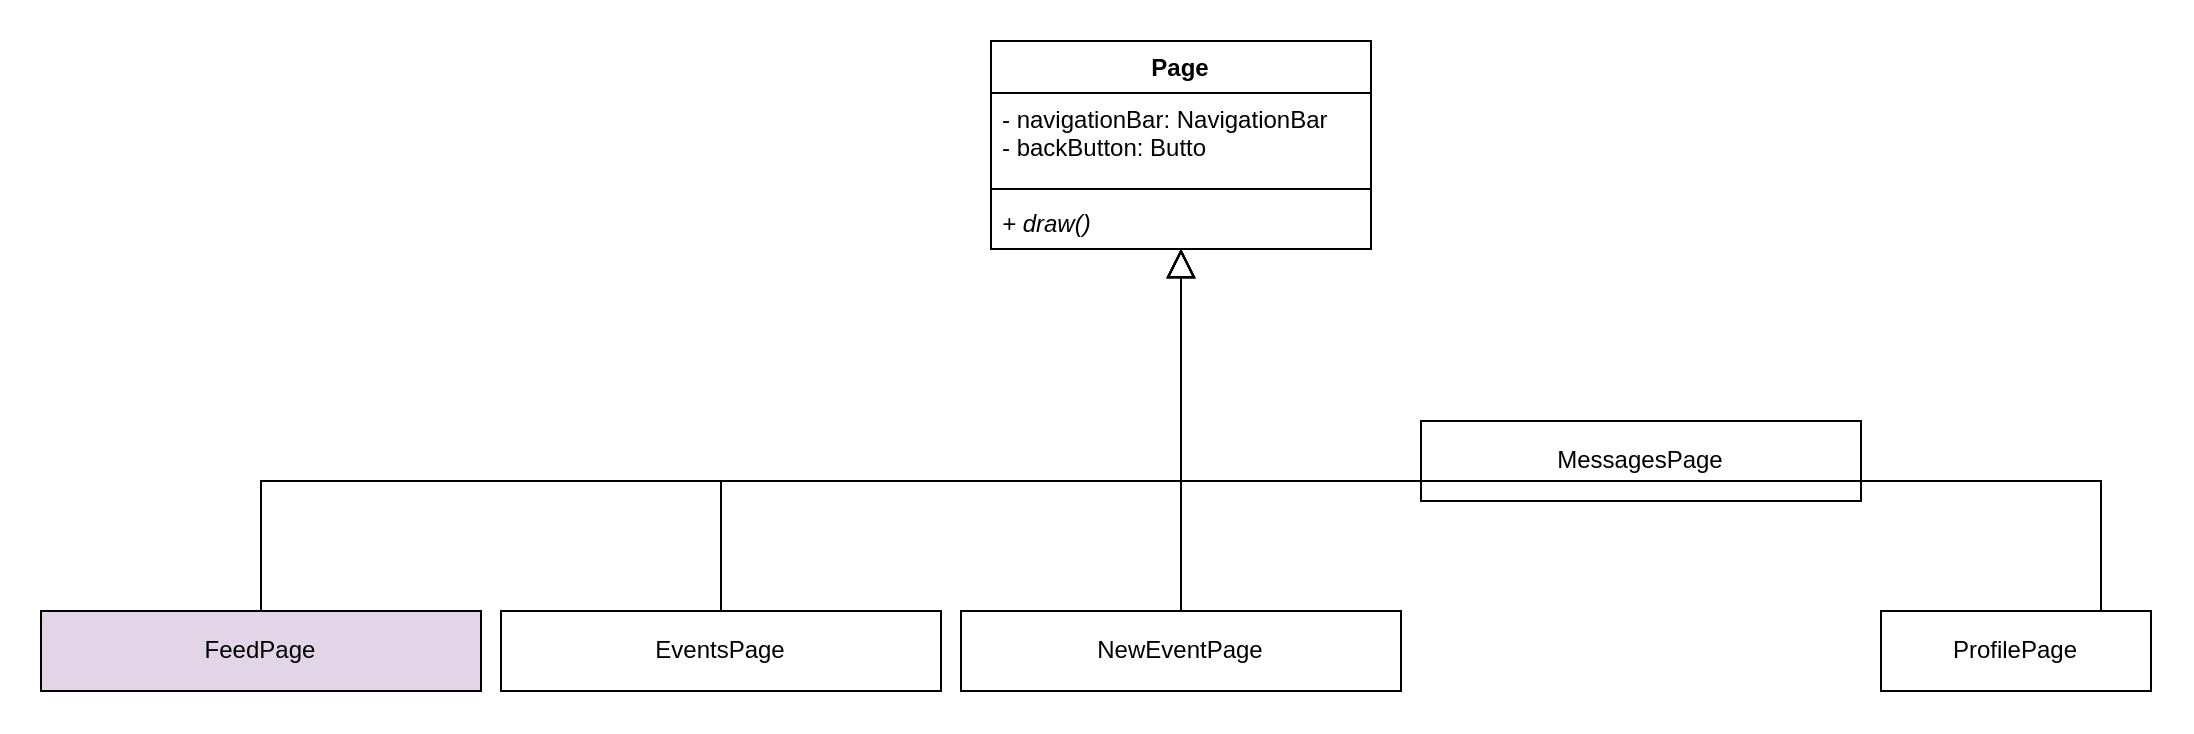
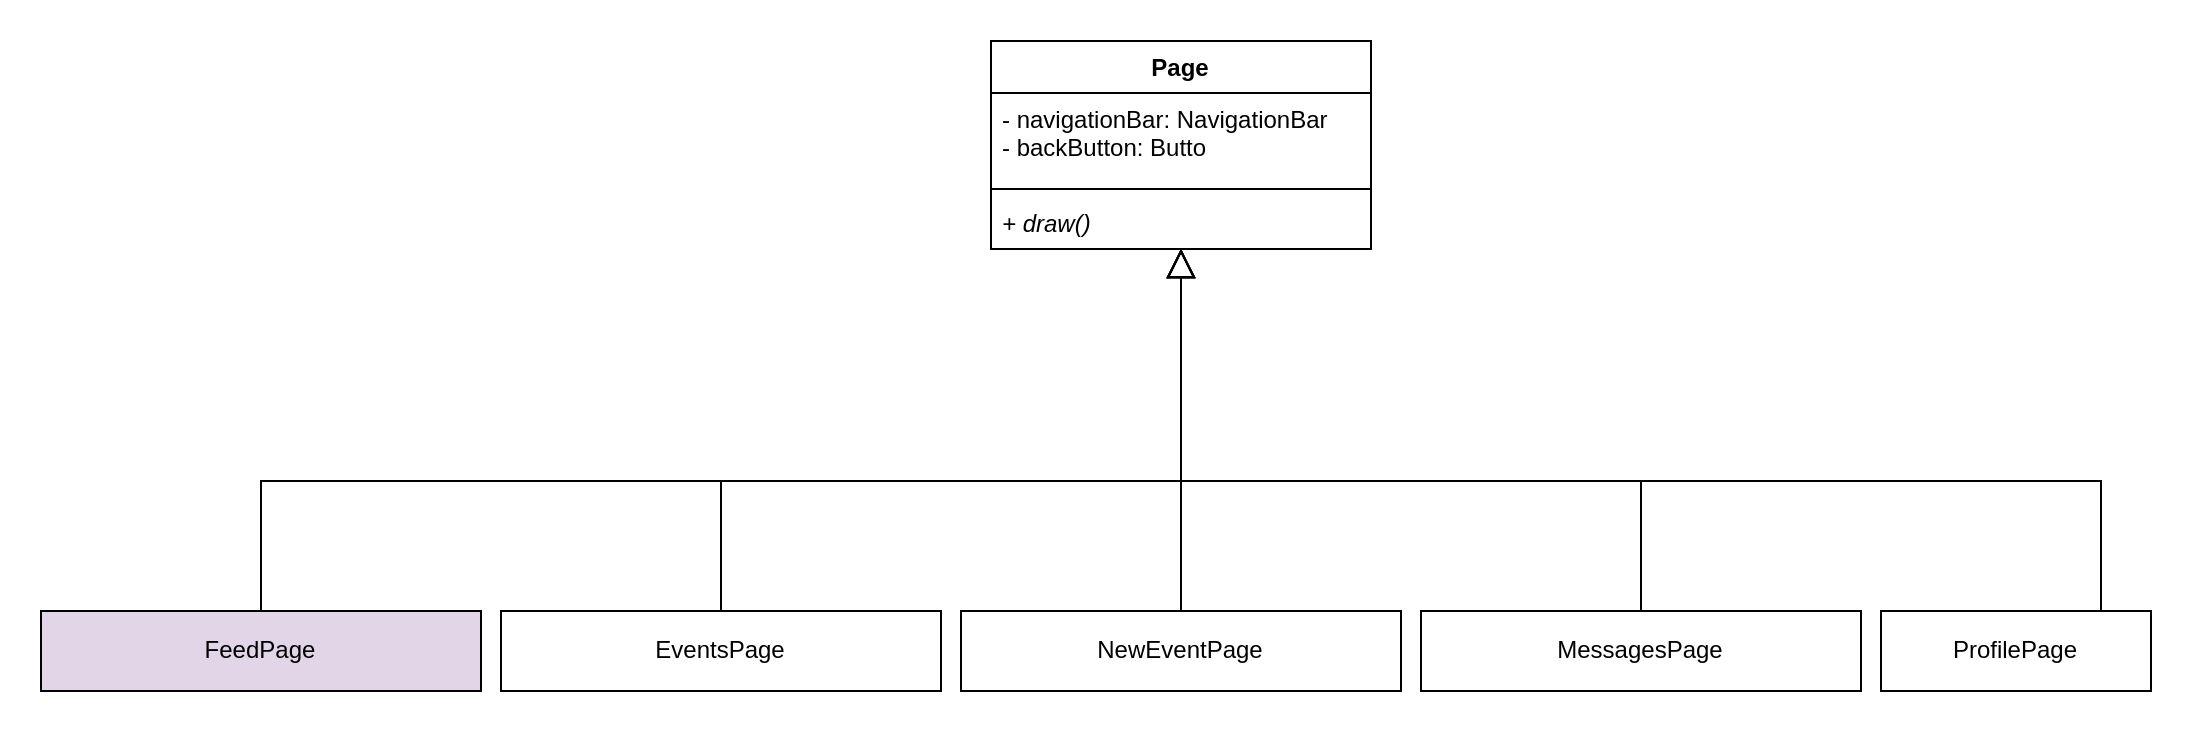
node "MessagesPage": moved (1641, 461) -> (1641, 651)
